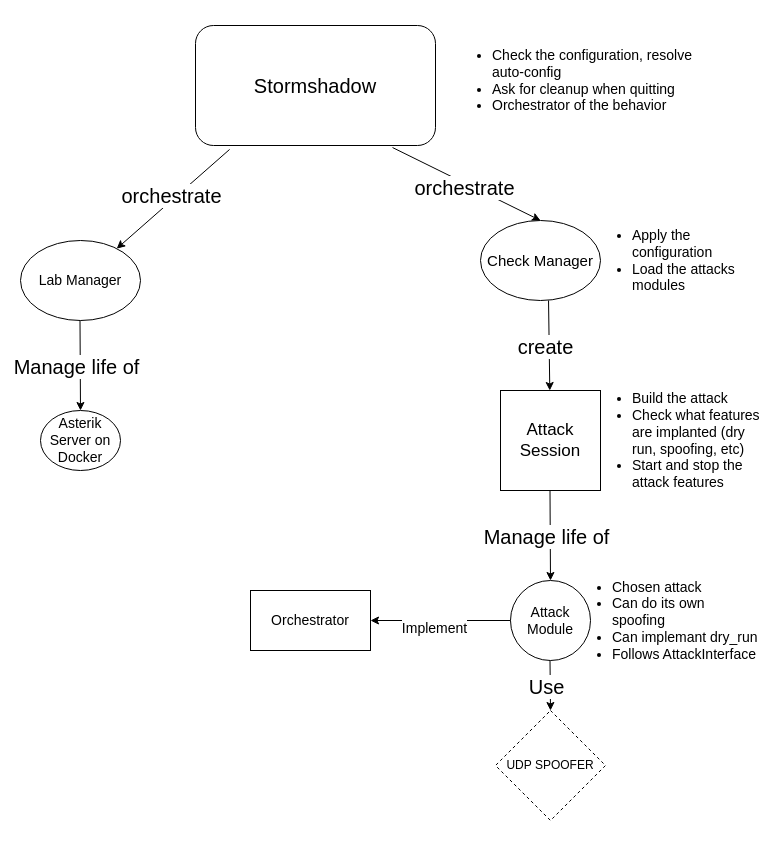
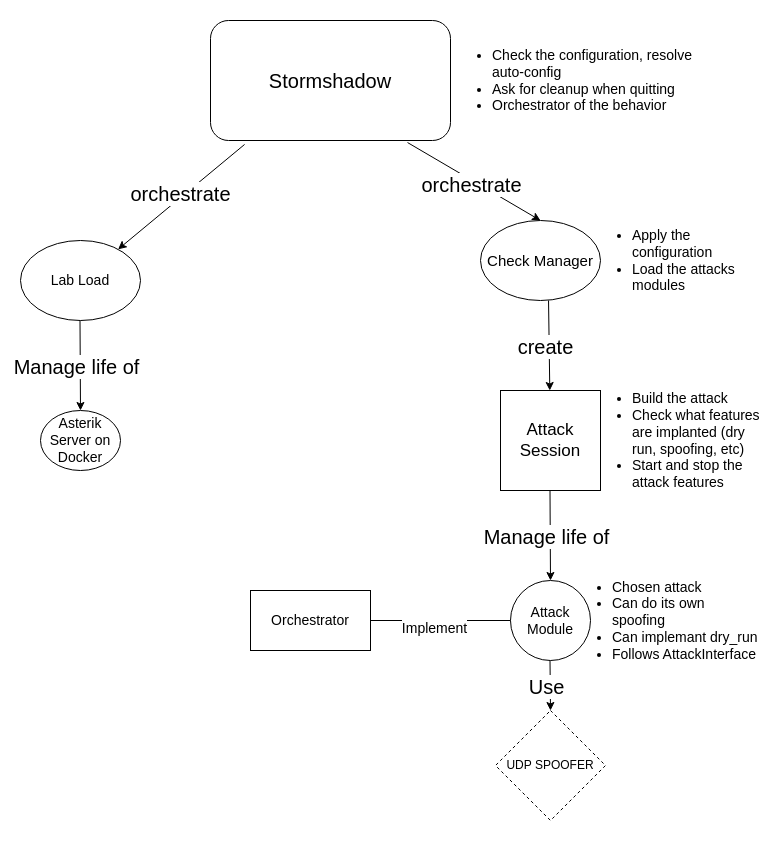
node "Stormshadow": moved (316, 86) -> (331, 81)
node "Lab Manager": label "Lab Manager" -> "Lab Load"
edge "Attack Module" -> "Orchestrator": arrowhead classic -> none
